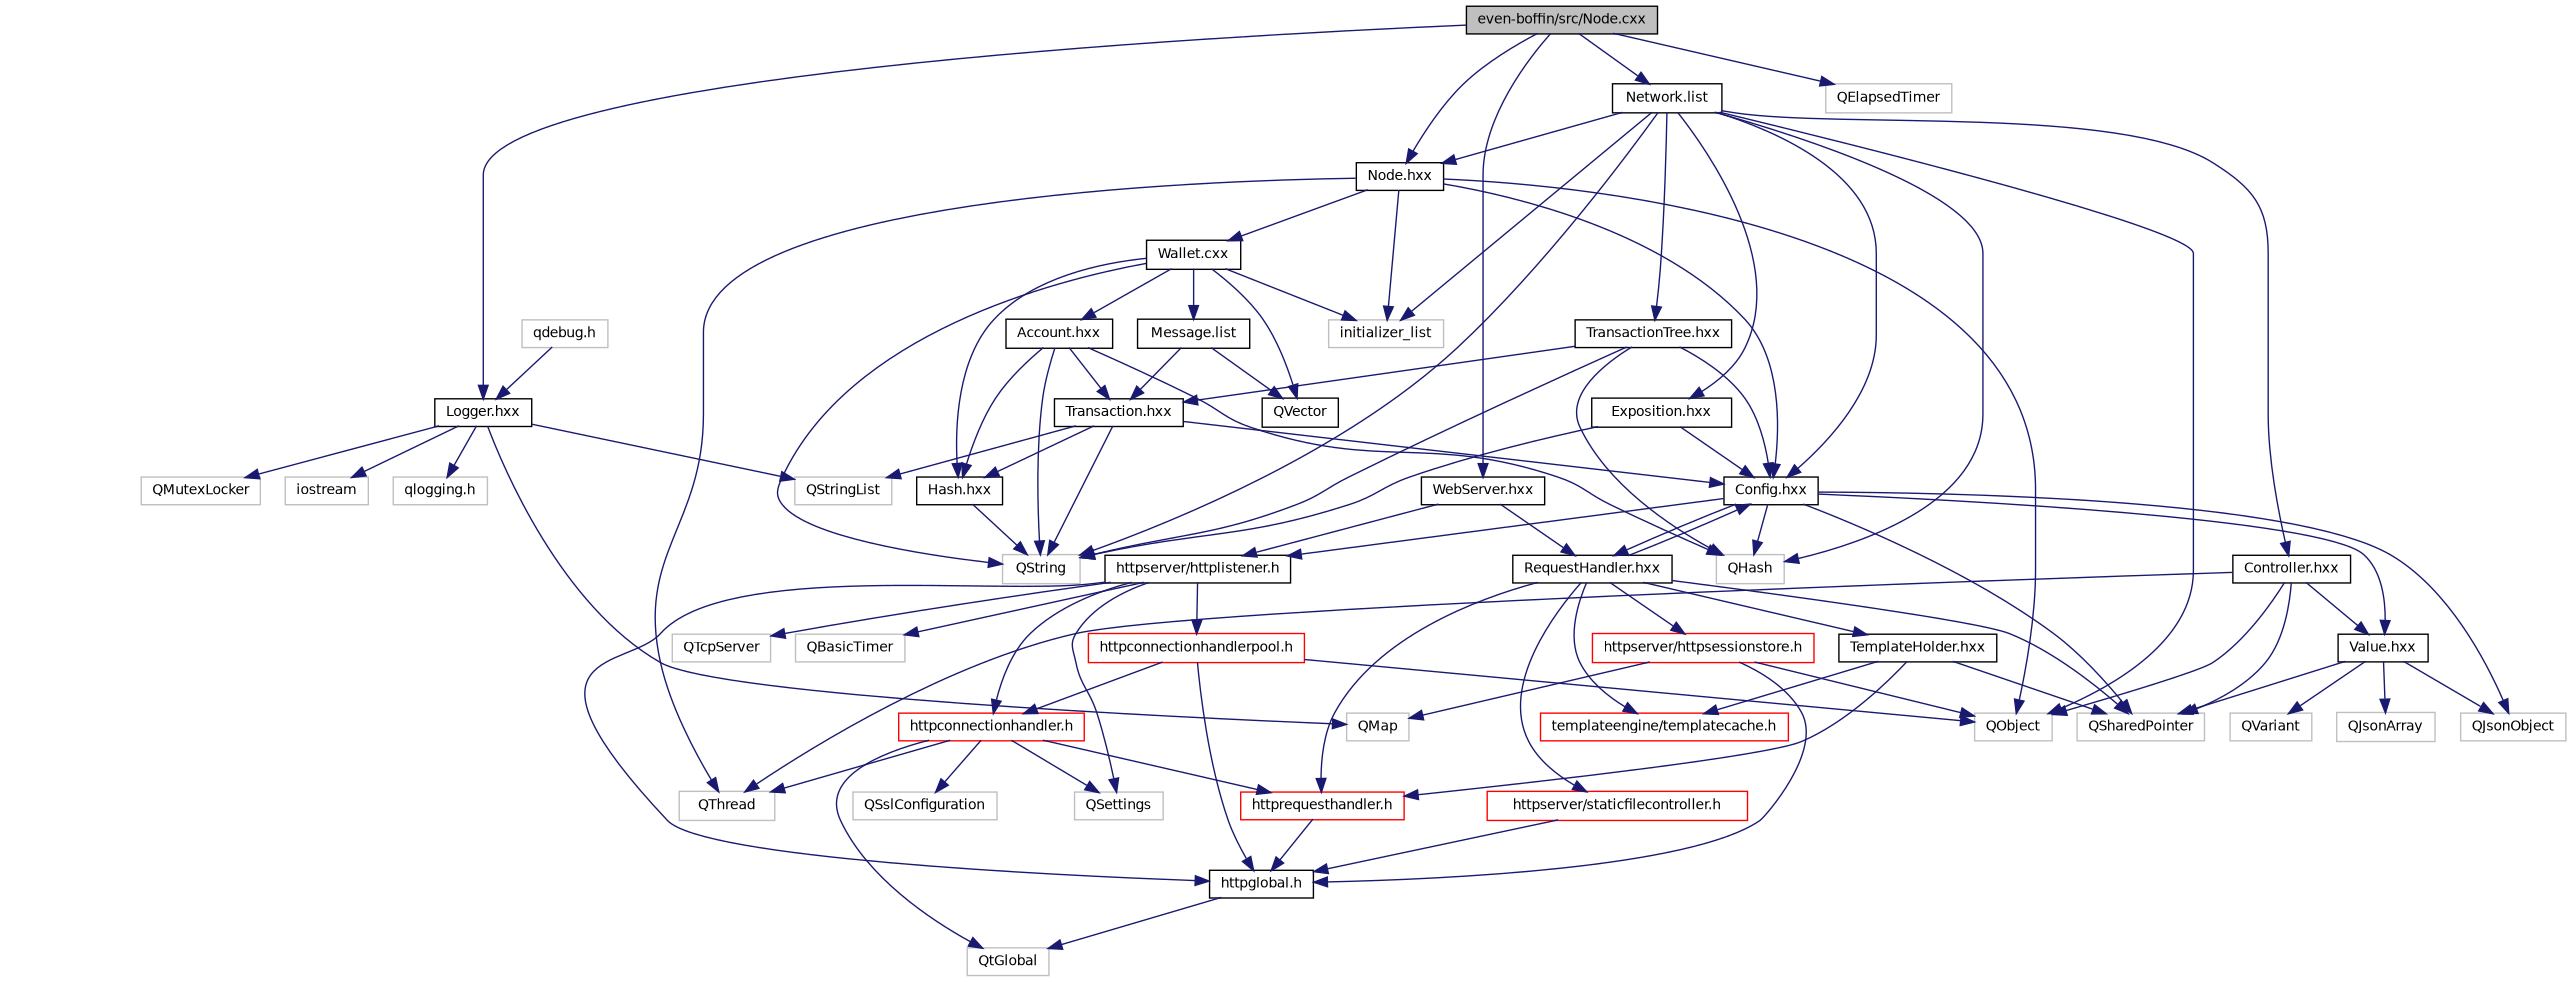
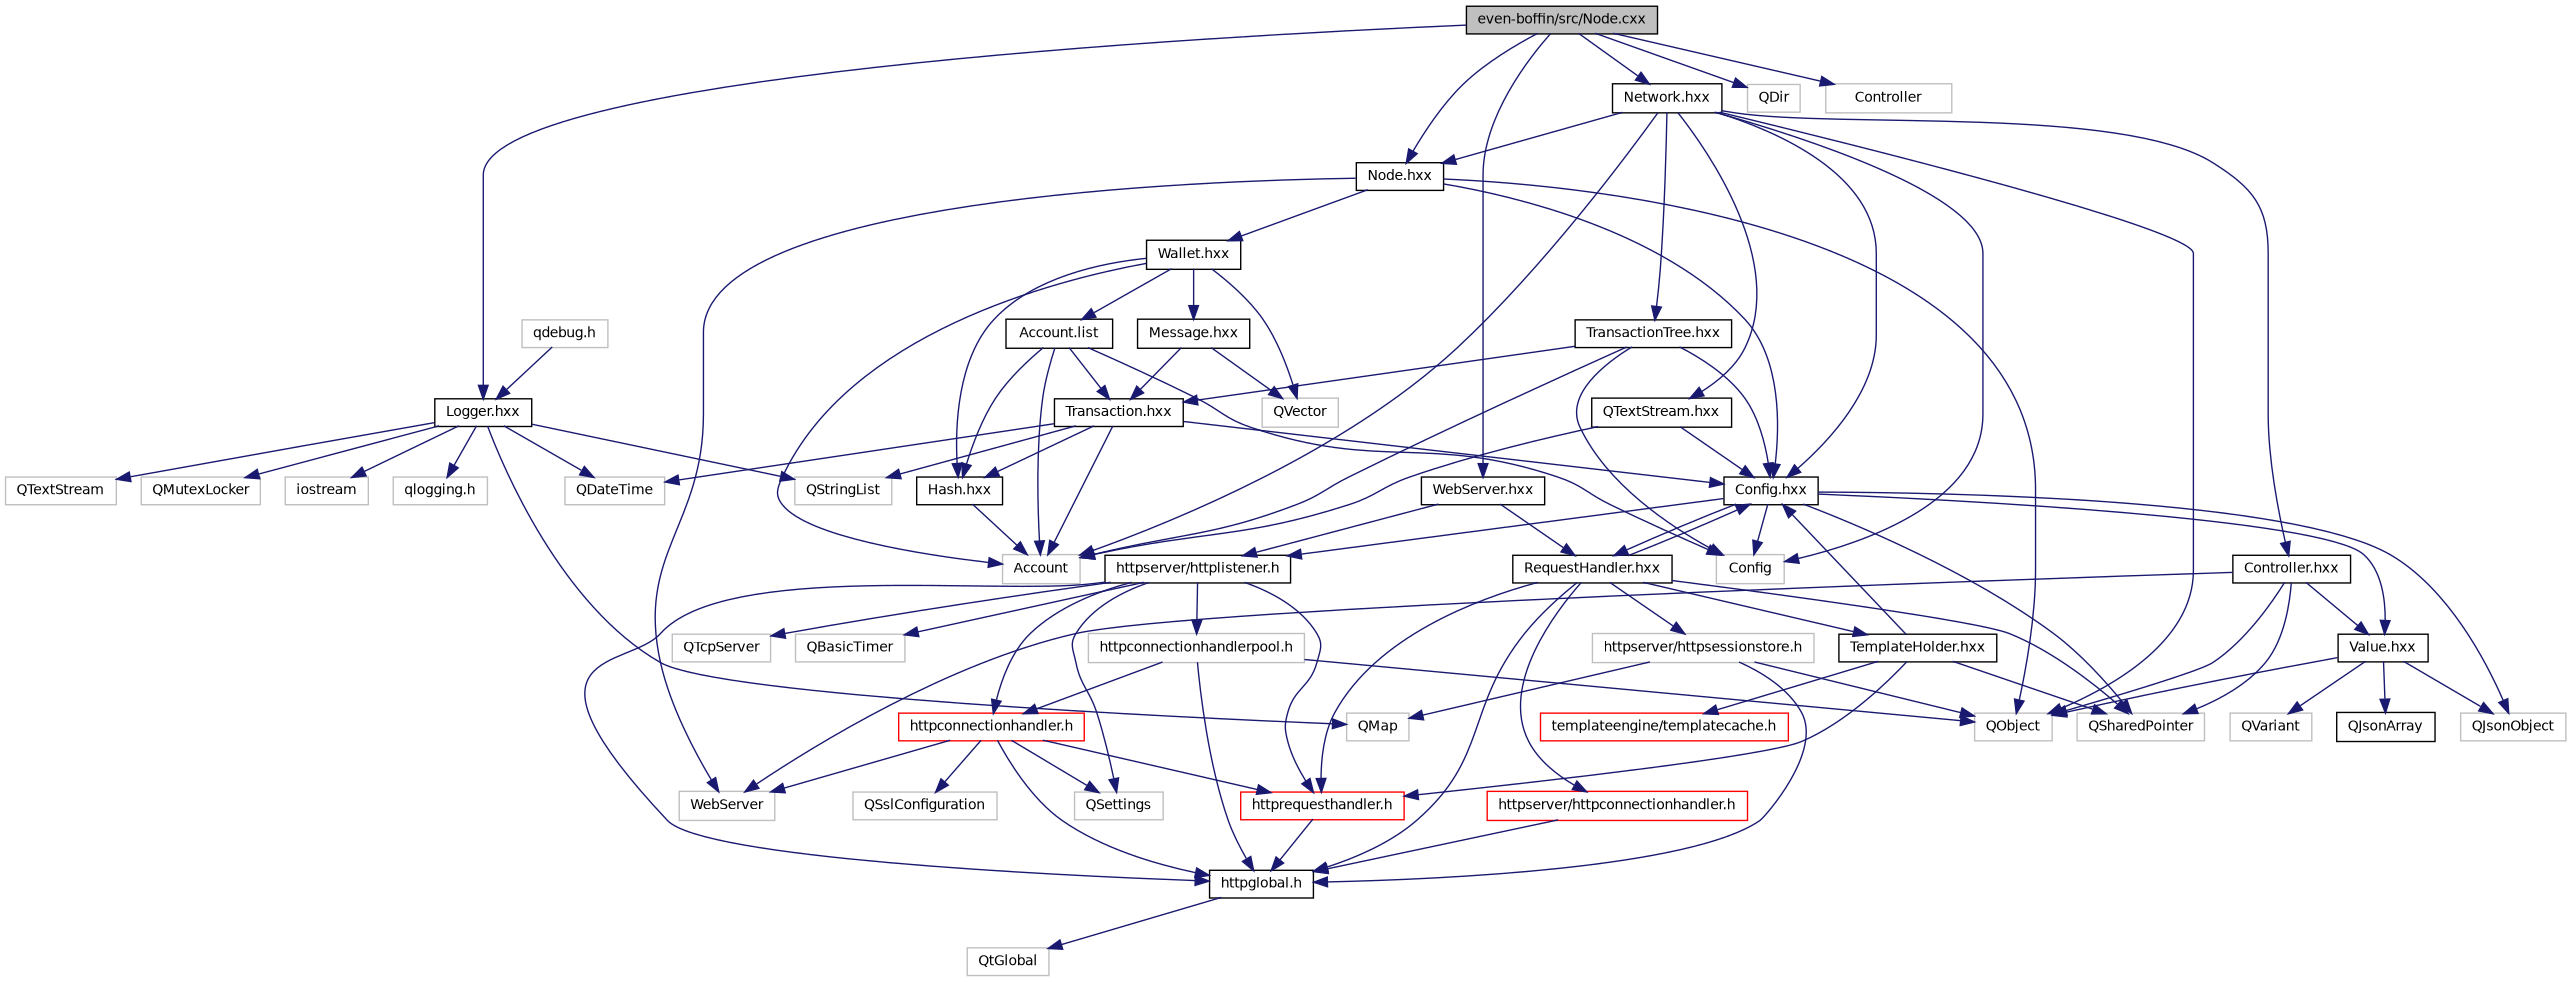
node "Network.list": label "Network.list" -> "Network.hxx"
node "QDir": added
node "QElapsedTimer": label "QElapsedTimer" -> "Controller"
node "Wallet.cxx": label "Wallet.cxx" -> "Wallet.hxx"
node "Account.hxx": label "Account.hxx" -> "Account.list"
node "Message.list": label "Message.list" -> "Message.hxx"
node "initializer_list": removed
node "QVector": color black -> grey75
node "Exposition.hxx": label "Exposition.hxx" -> "QTextStream.hxx"
node "QTextStream": added
node "QDateTime": added
node "QString": label "QString" -> "Account"
node "QHash": label "QHash" -> "Config"
edge "TemplateHolder.hxx" -> "Config.hxx": added
node "httpconnectionhandlerpool.h": color red -> grey75
node "httpserver/httpsessionstore.h": color red -> grey75
edge "RequestHandler.hxx" -> "templateengine/templatecache.h": now "RequestHandler.hxx" -> "httpglobal.h"
edge "httpserver/httplistener.h" -> "httprequesthandler.h": added
edge "Value.hxx" -> "QSharedPointer": now "Value.hxx" -> "QObject"
node "QJsonArray": color grey75 -> black
node "QThread": label "QThread" -> "WebServer"
node "httpserver/staticfilecontroller.h": label "httpserver/staticfilecontroller.h" -> "httpserver/httpconnectionhandler.h"
edge "httpconnectionhandler.h" -> "QtGlobal": now "httpconnectionhandler.h" -> "httpglobal.h"
